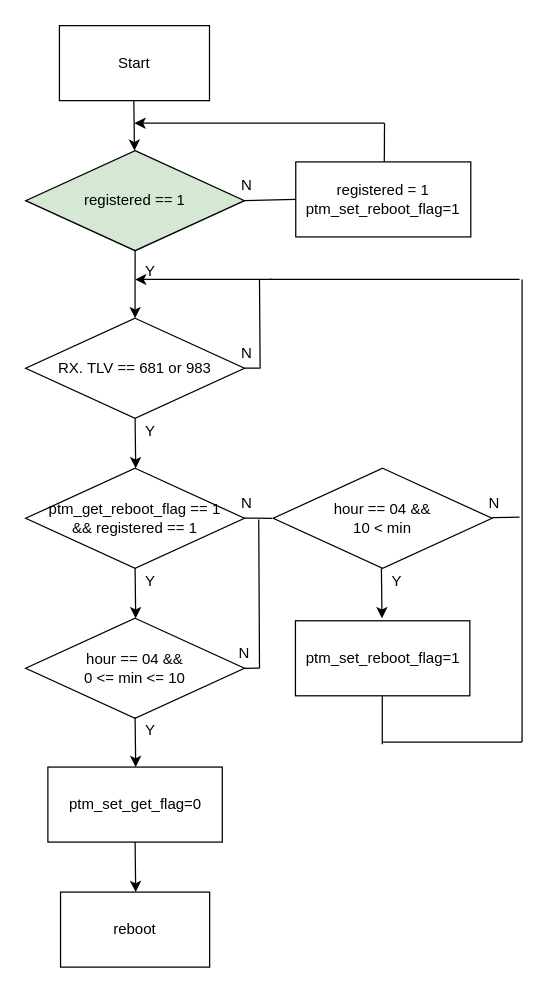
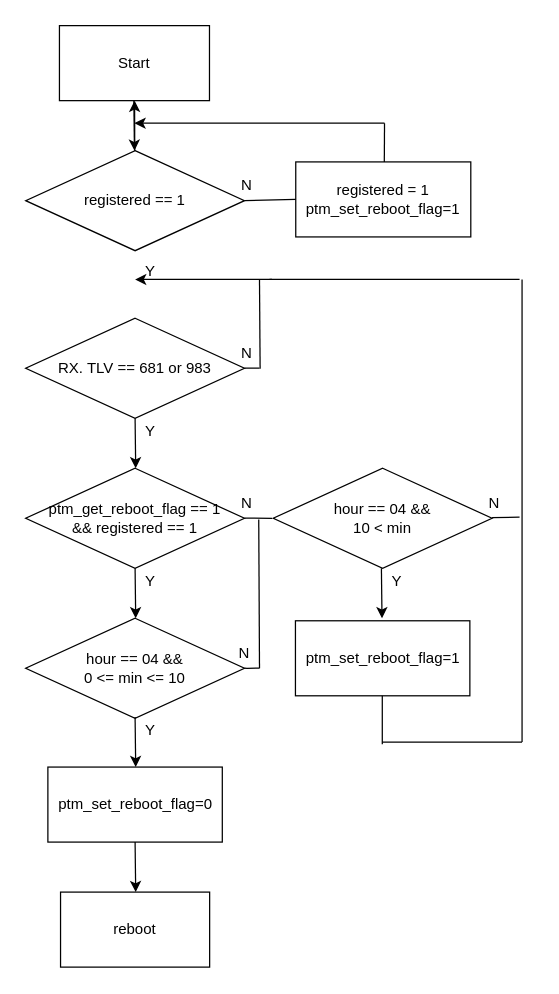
node "registered == 1": fillcolor #d5e8d4 -> #ffffff
edge "registered == 1" -> "RX. TLV == 681 or 983": now "registered == 1" -> "Start"
node "ptm_set_get_flag=0": label "ptm_set_get_flag=0" -> "ptm_set_reboot_flag=0"
